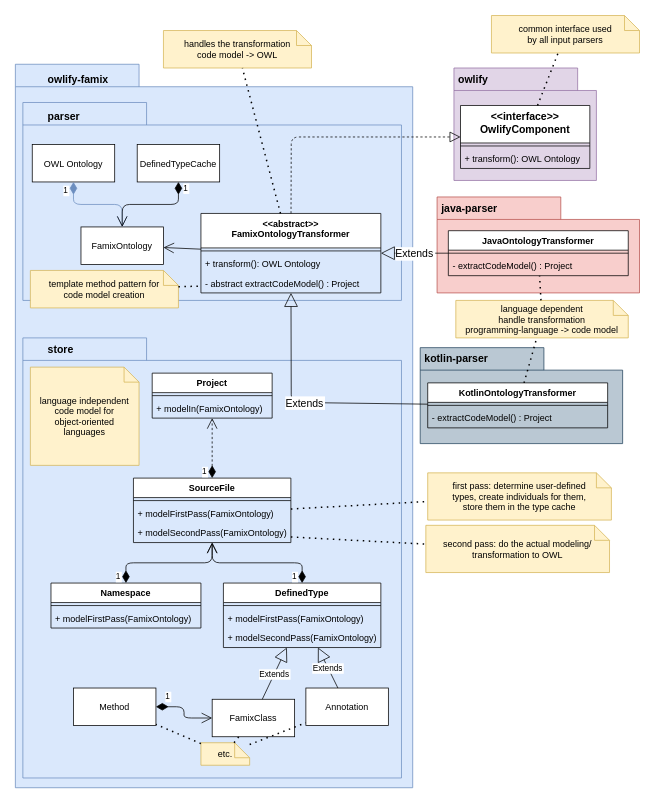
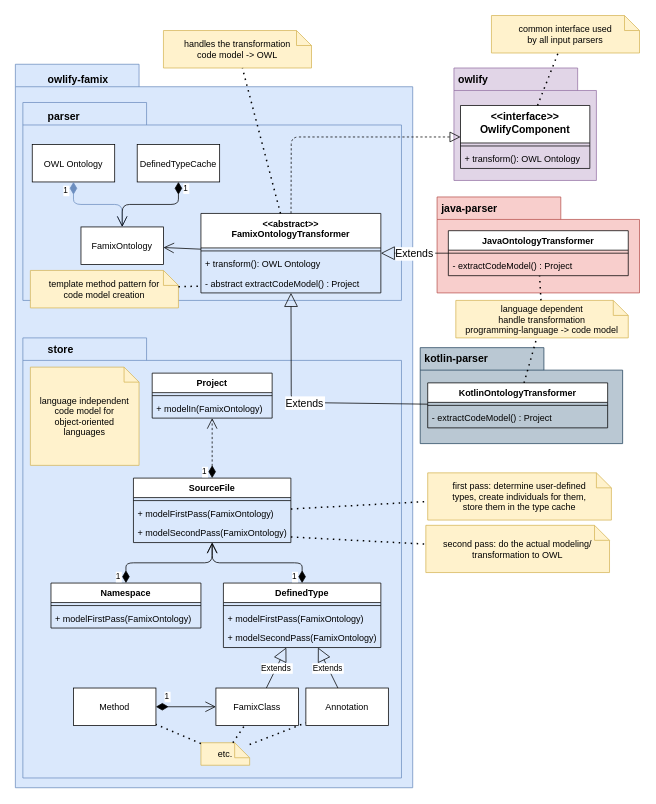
node "FamixClass": moved (254, 718) -> (257, 707)
